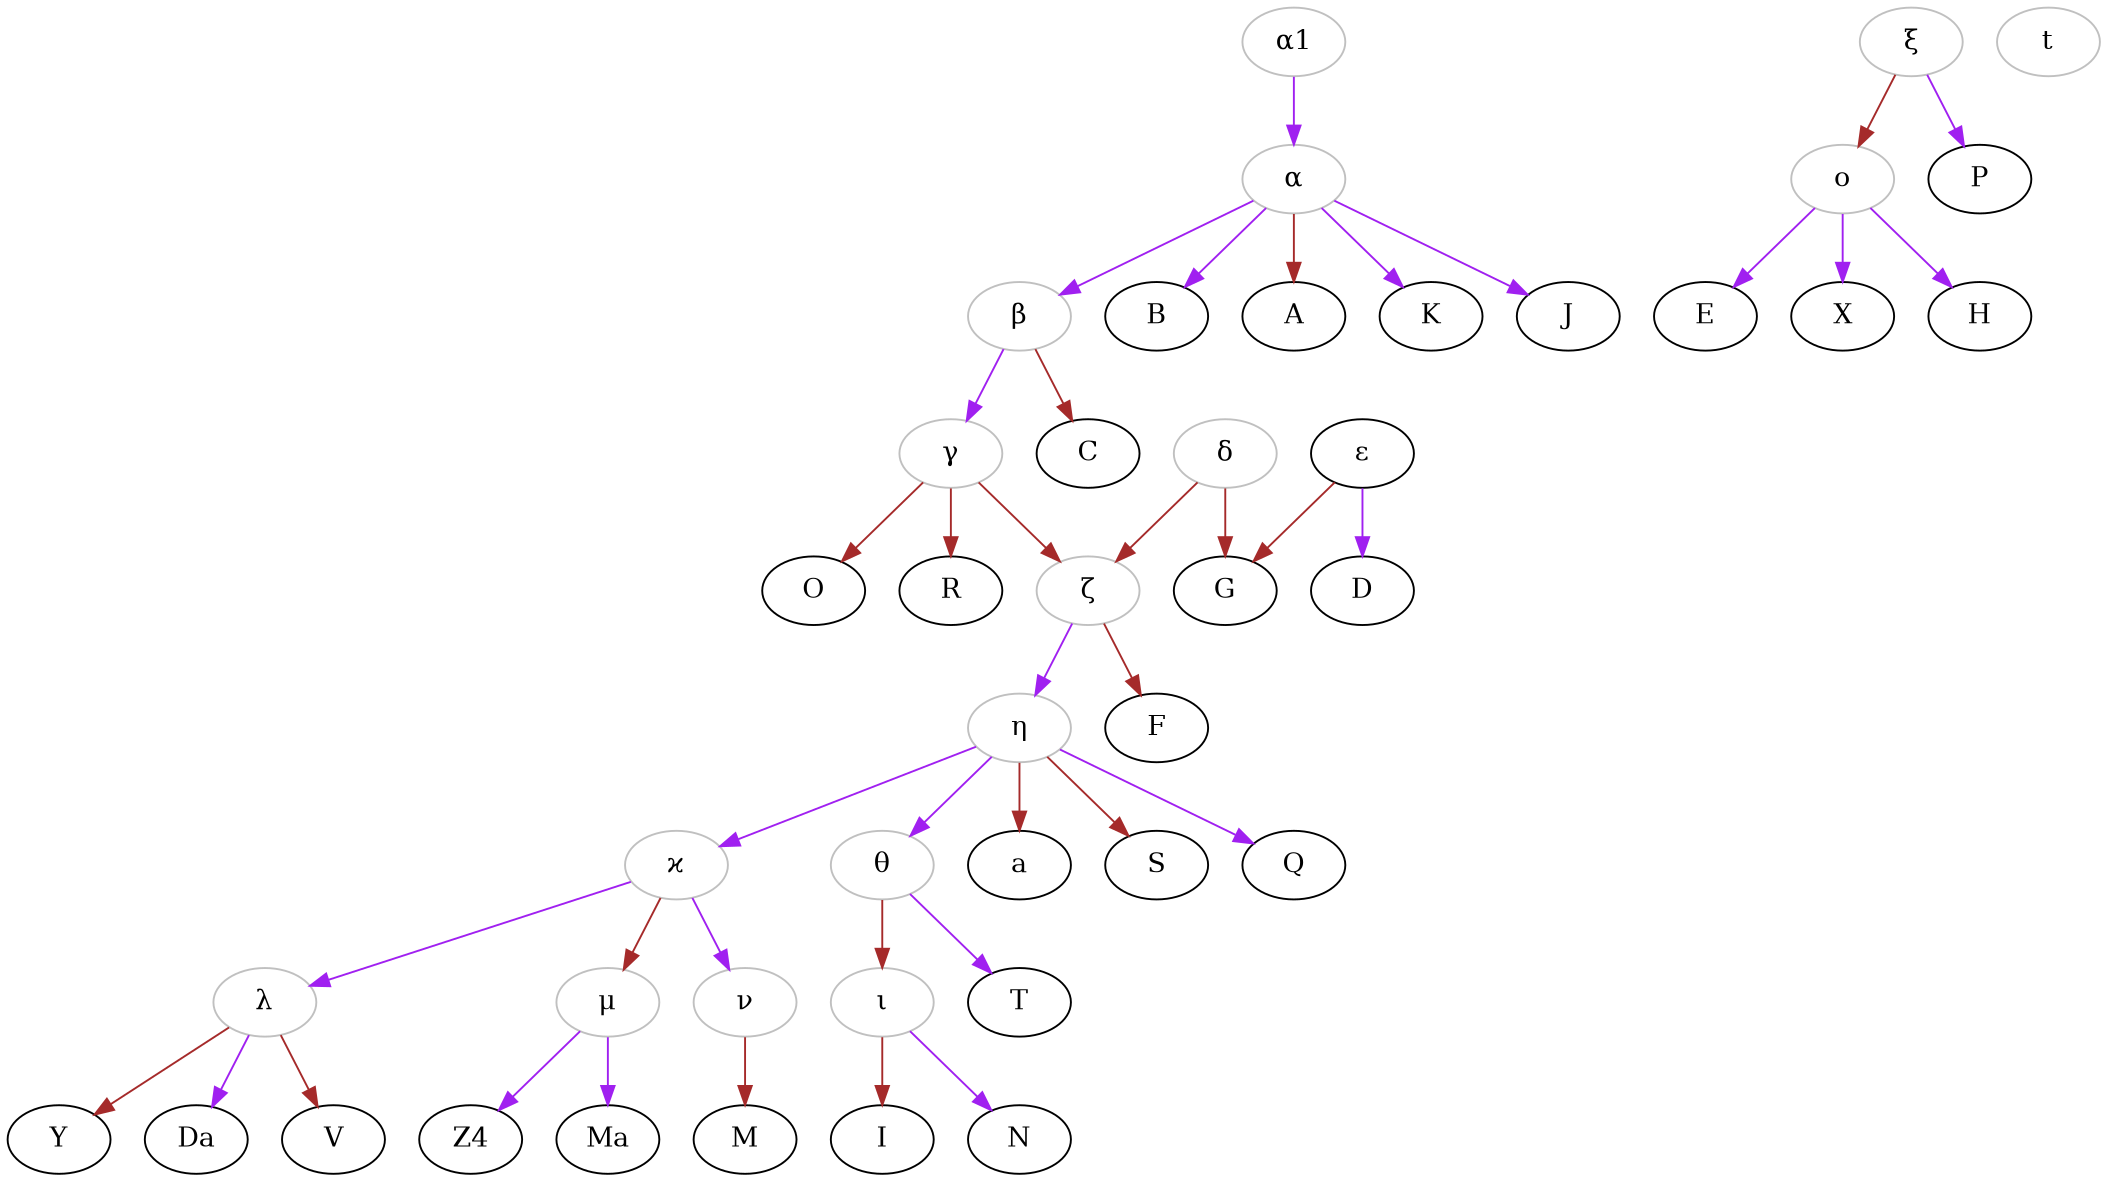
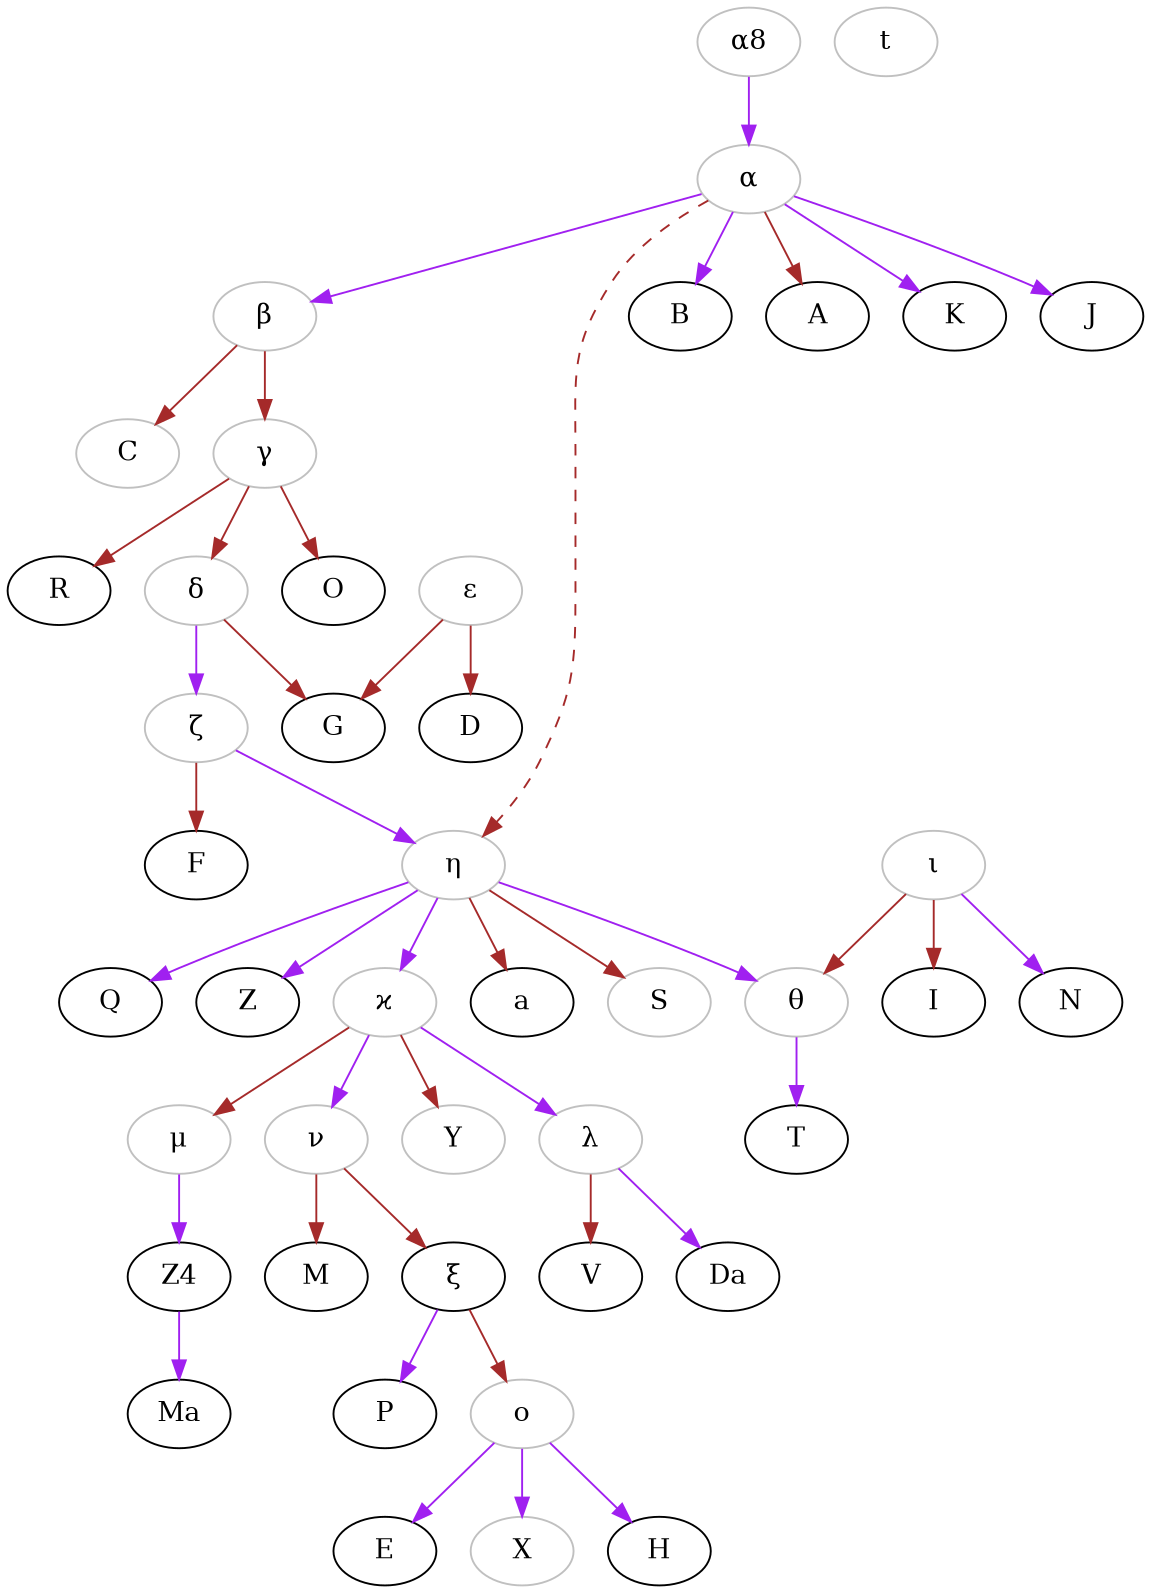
node "α1": label "α1" -> "α8"
node "ξ": color grey -> black
node "X": color black -> grey
edge "β" -> "γ": color purple -> brown
node "C": color black -> grey
node "ε": color black -> grey
edge "α" -> "η": added
edge "ε" -> "D": color purple -> brown
edge "γ" -> "ζ": now "γ" -> "δ"
edge "δ" -> "ζ": color brown -> purple
node "S": color black -> grey
edge "θ" -> "ι": reversed
node "Z": added
edge "μ" -> "Ma": now "Z4" -> "Ma"
edge "λ" -> "Y": now "ϰ" -> "Y"
node "Y": color black -> grey
edge "ν" -> "ξ": added
